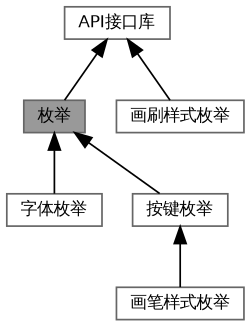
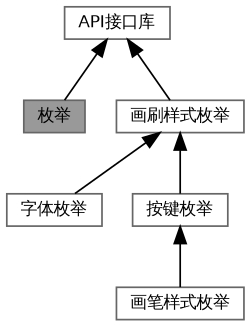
edge "按键枚举" -> "枚举": now "按键枚举" -> "画刷样式枚举"
edge "字体枚举" -> "枚举": now "字体枚举" -> "画刷样式枚举"
